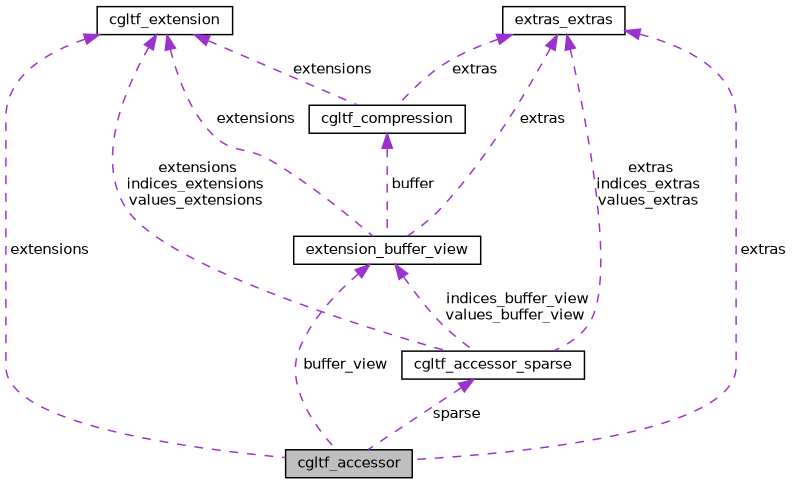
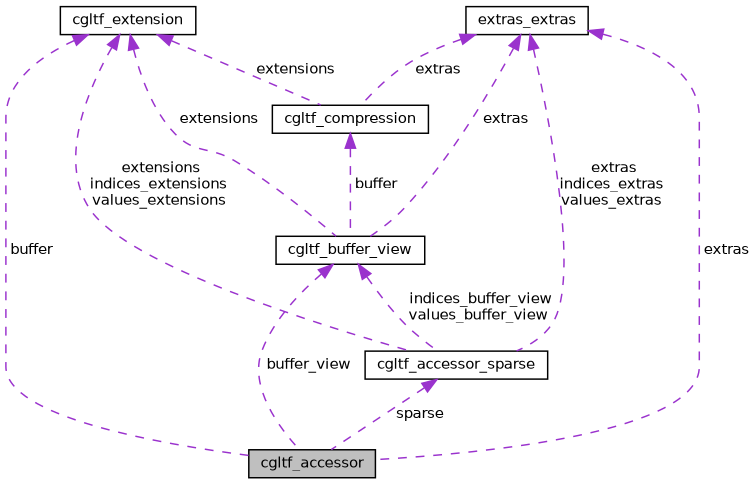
edge "cgltf_accessor" -> "cgltf_extension": label " extensions" -> " buffer"
node "extension_buffer_view": label "extension_buffer_view" -> "cgltf_buffer_view"
